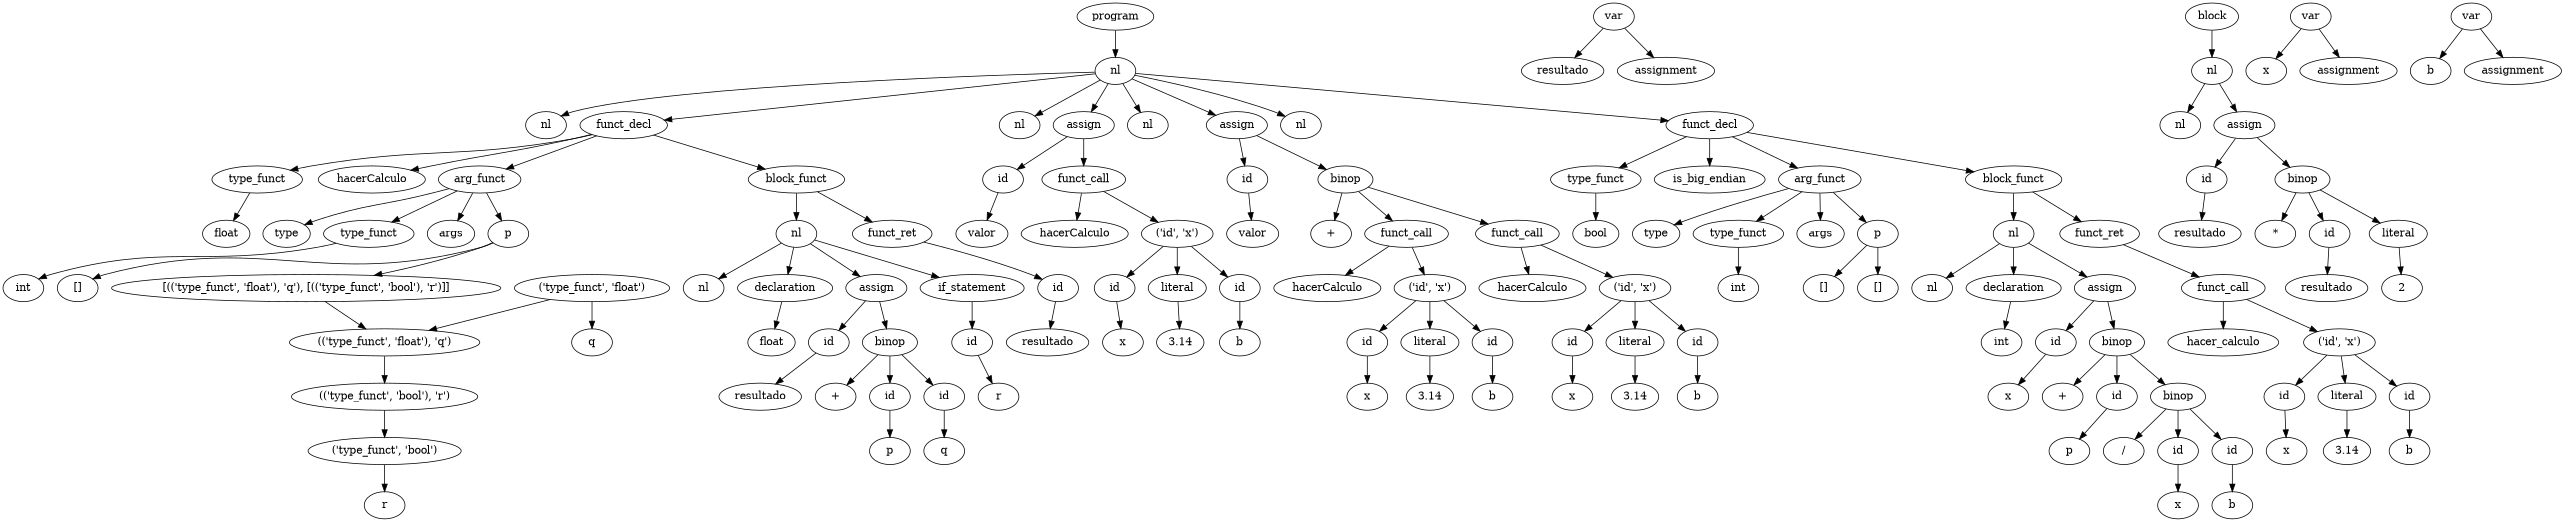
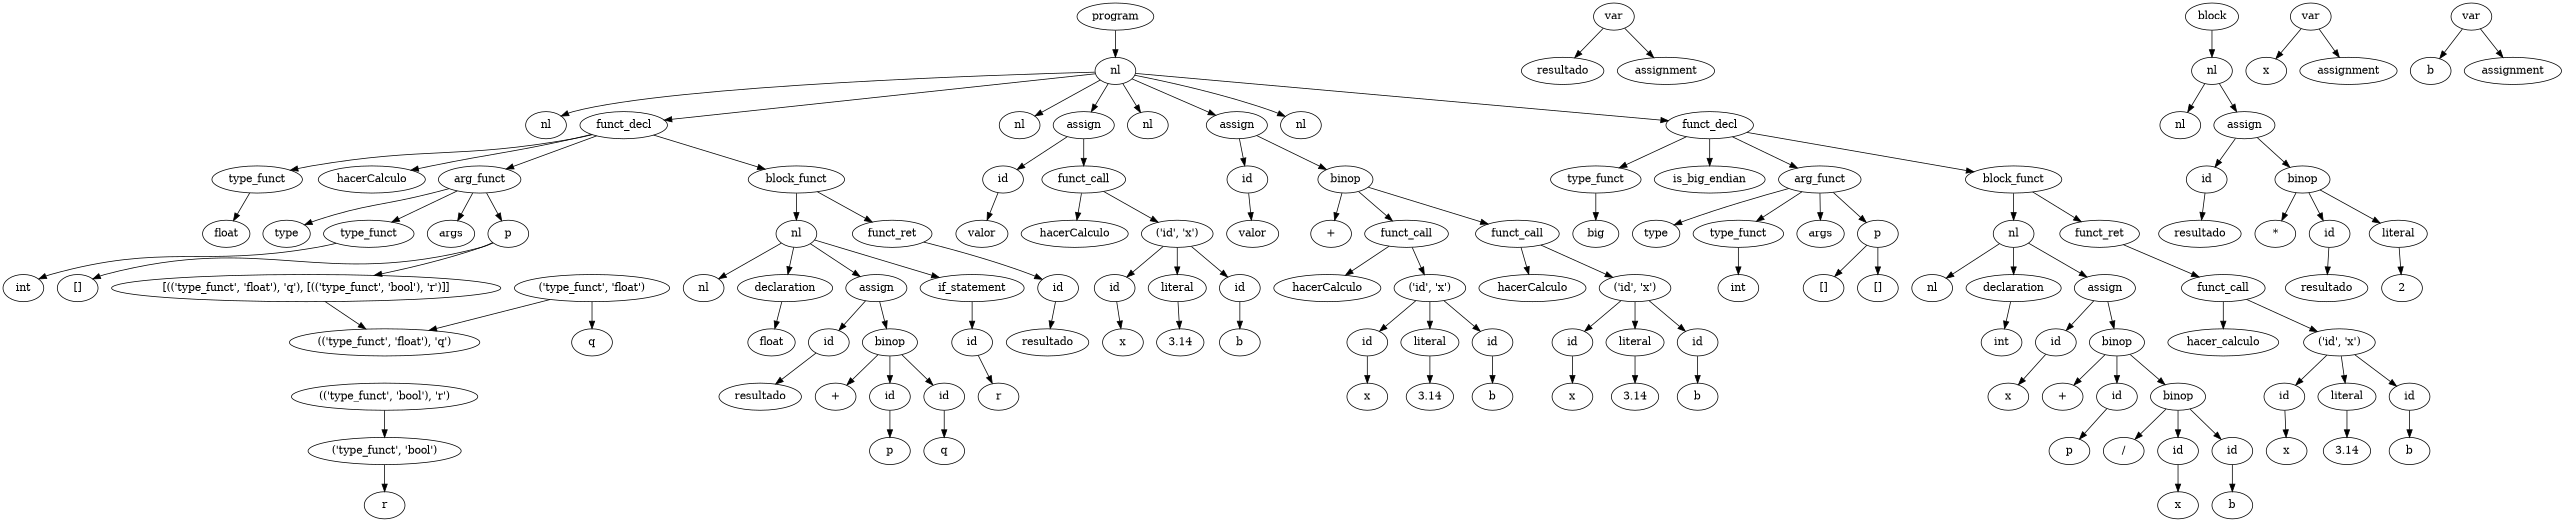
node "bool": label "bool" -> "big"
edge "(('type_funct', 'float'), 'q')" -> "(('type_funct', 'bool'), 'r')": removed
